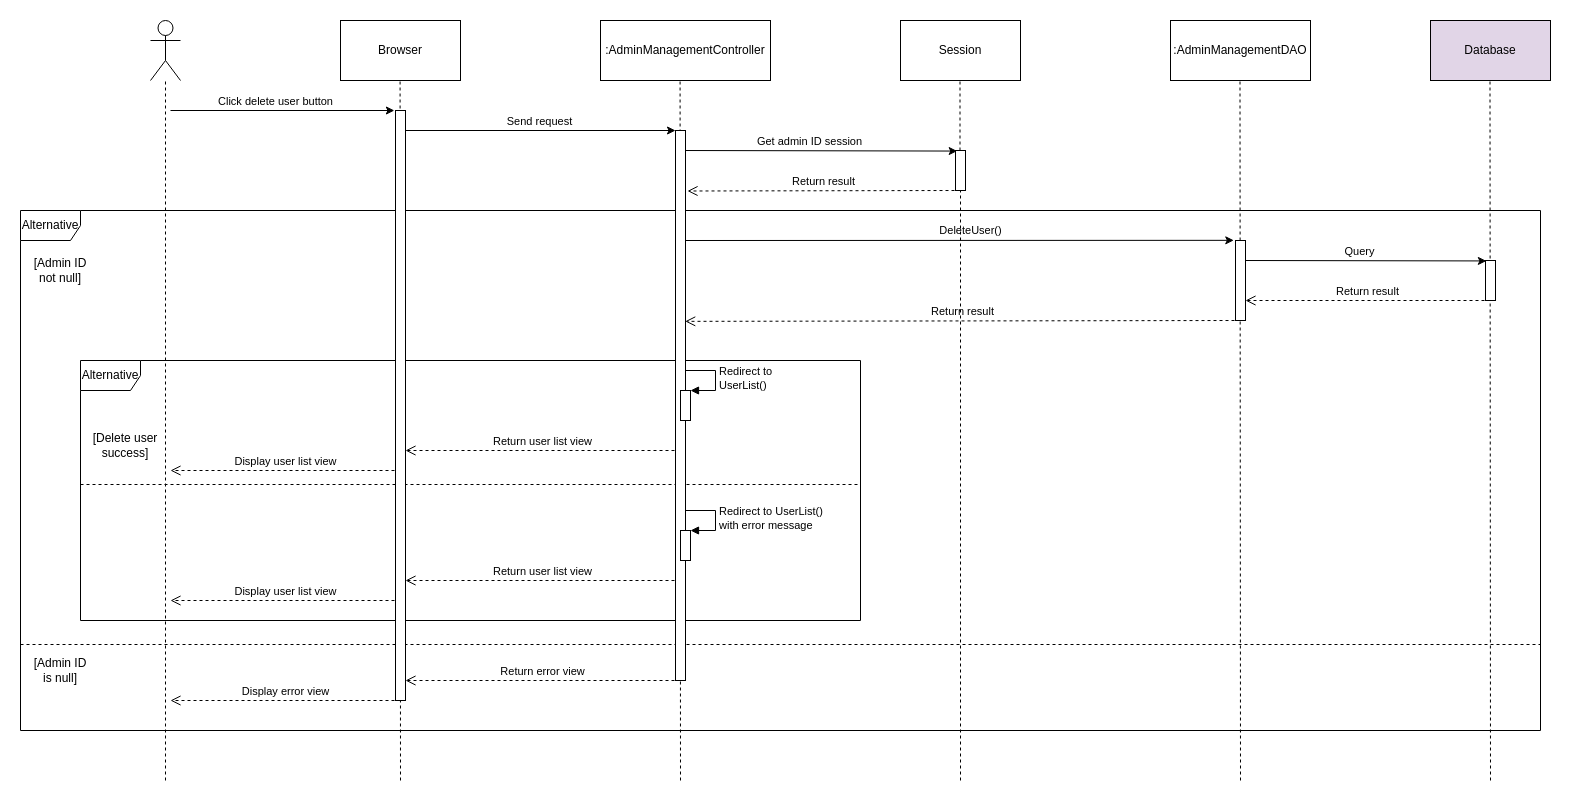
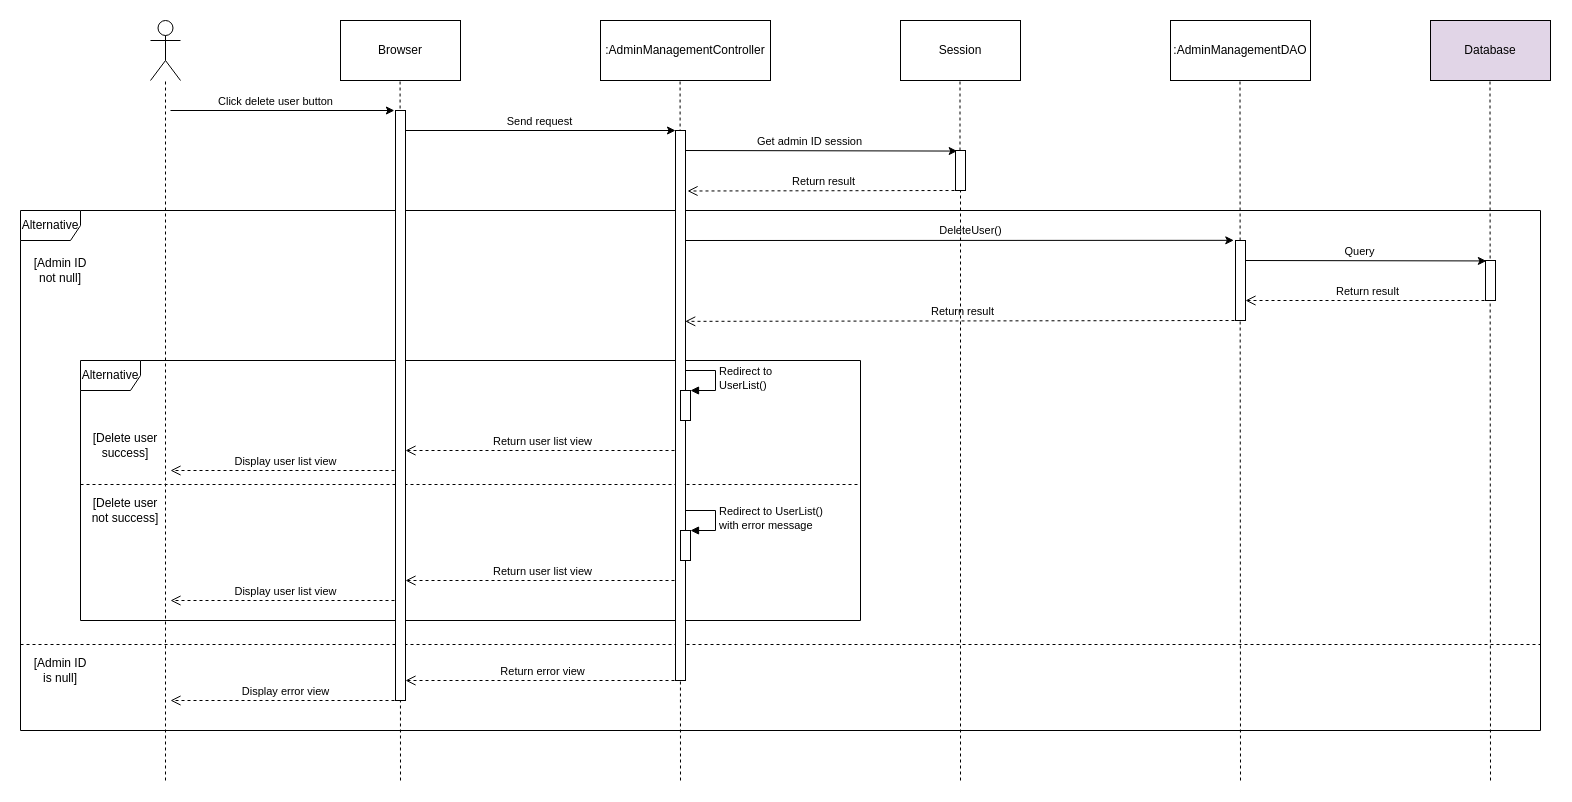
node "[Delete user not success]": added
